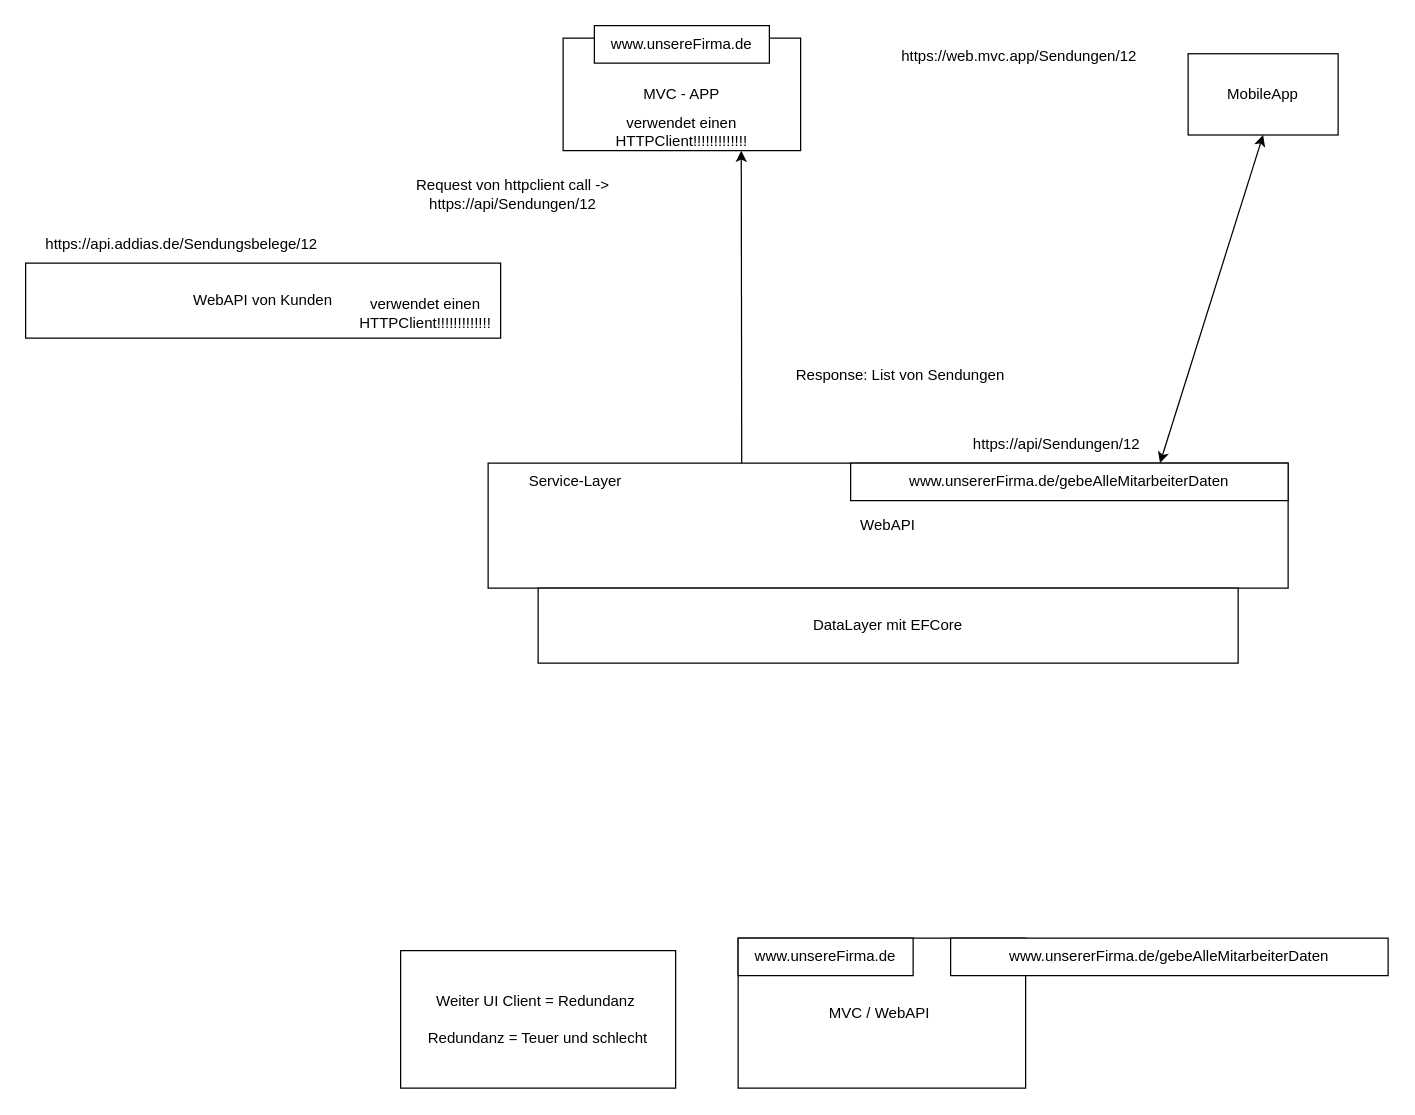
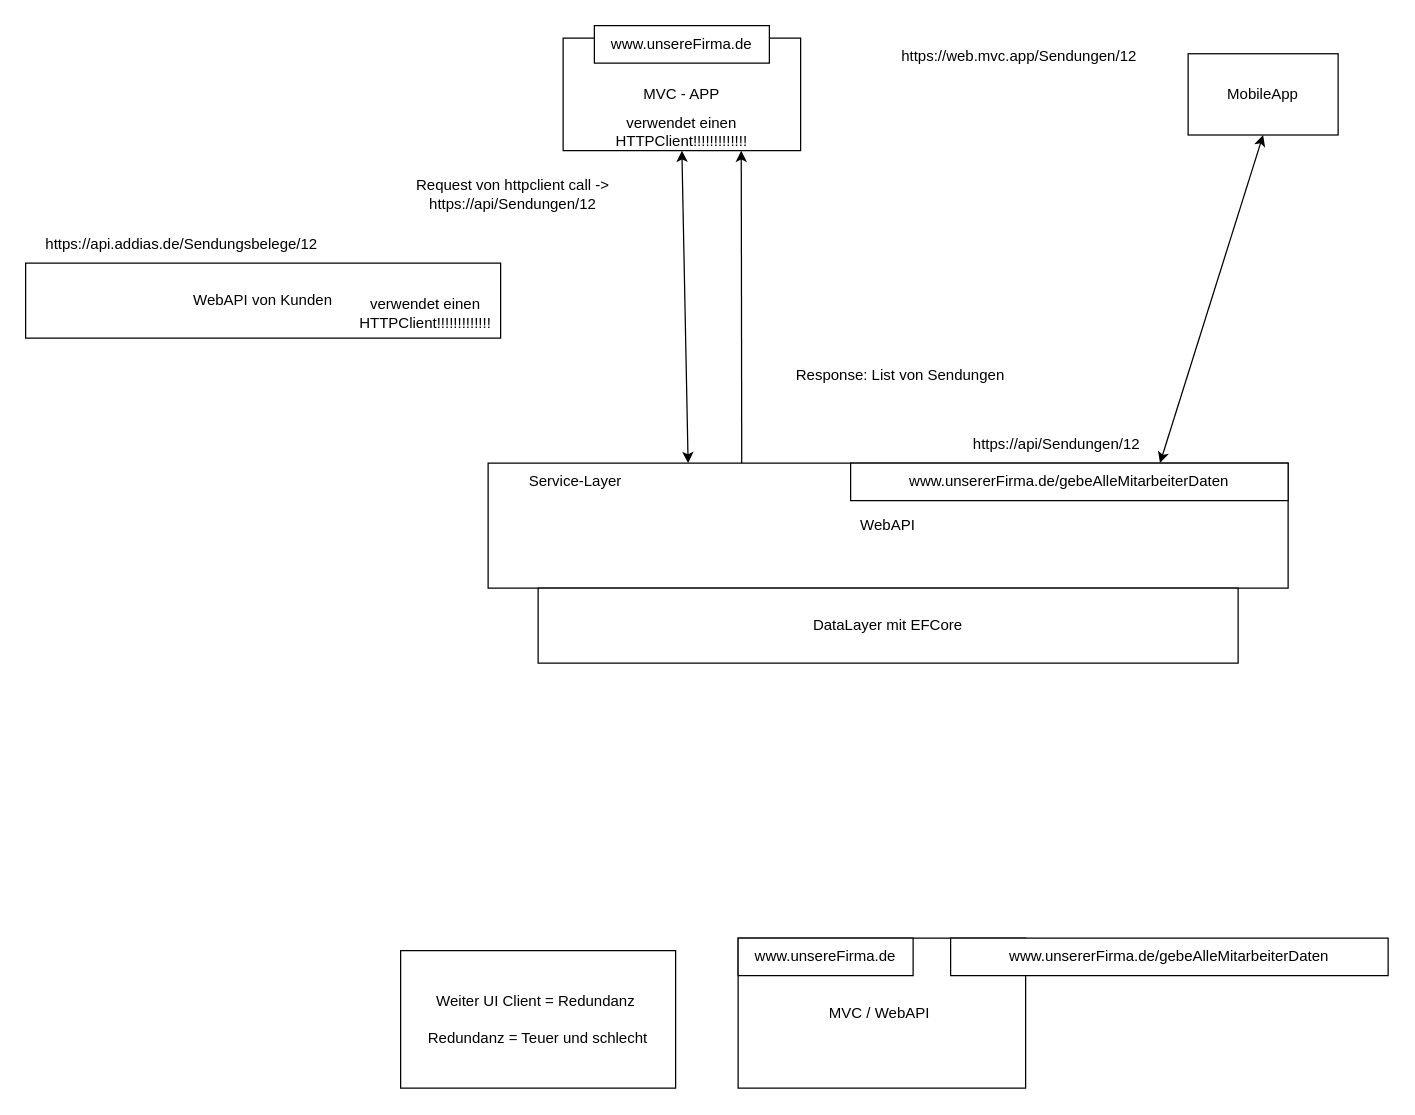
edge "MVC - APP" -- "WebAPI": added
